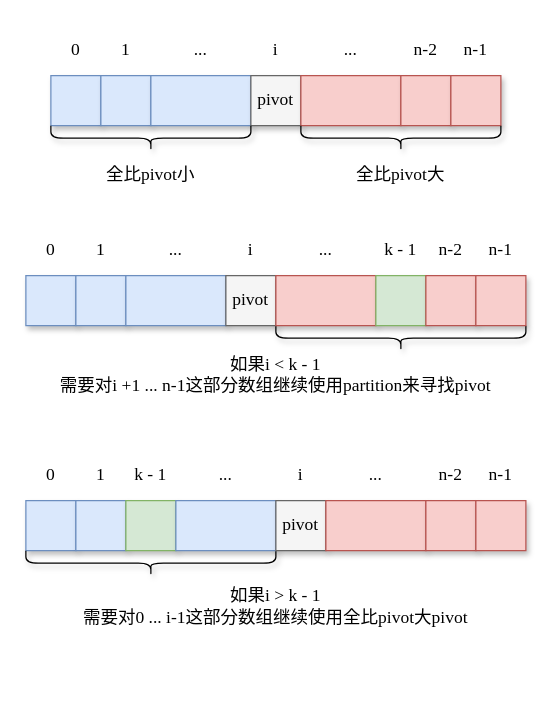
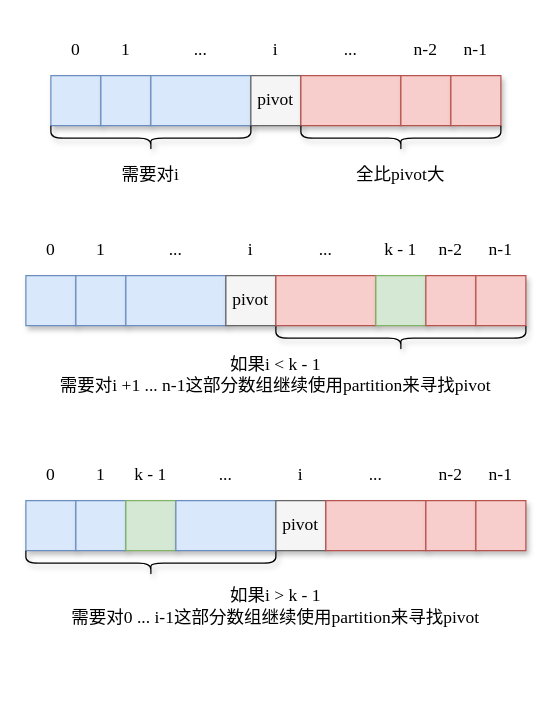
node "全比pivot小": label "全比pivot小" -> "需要对i"
node "如果i > k - 1 需要对0 ... i-1这部分数组继续使用全比pivot大pivot": label "如果i > k - 1 需要对0 ... i-1这部分数组继续使用全比pivot大pivot" -> "如果i > k - 1 需要对0 ... i-1这部分数组继续使用partition来寻找pivot"
